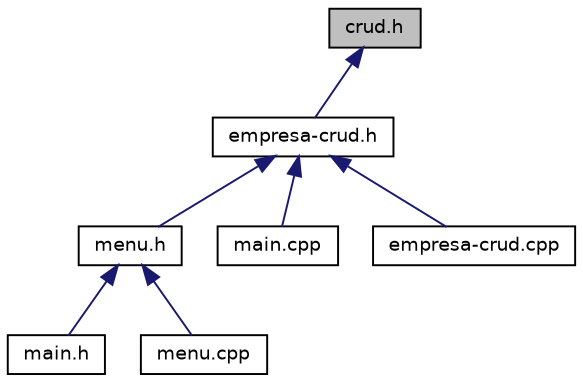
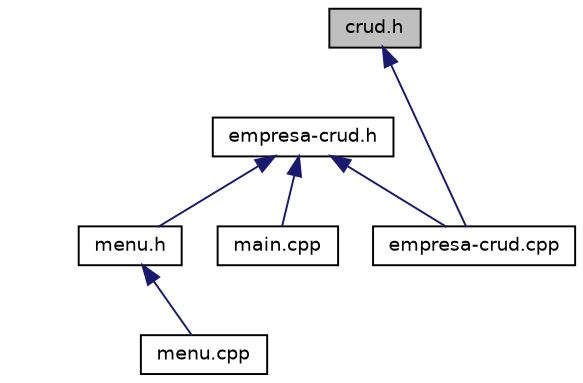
edge "empresa-crud.h" -> "crud.h": now "empresa-crud.cpp" -> "crud.h"
node "main.h": removed
